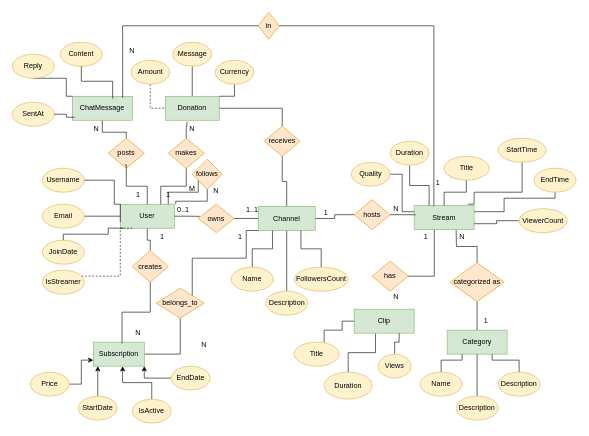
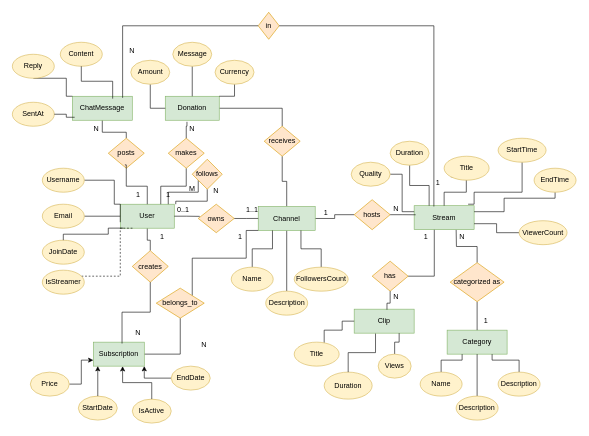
edge "Amount" -- "Donation": style dashed -> solid
node "ViewerCount": moved (543, 221) -> (543, 233)
edge "has" -- "Clip": added
